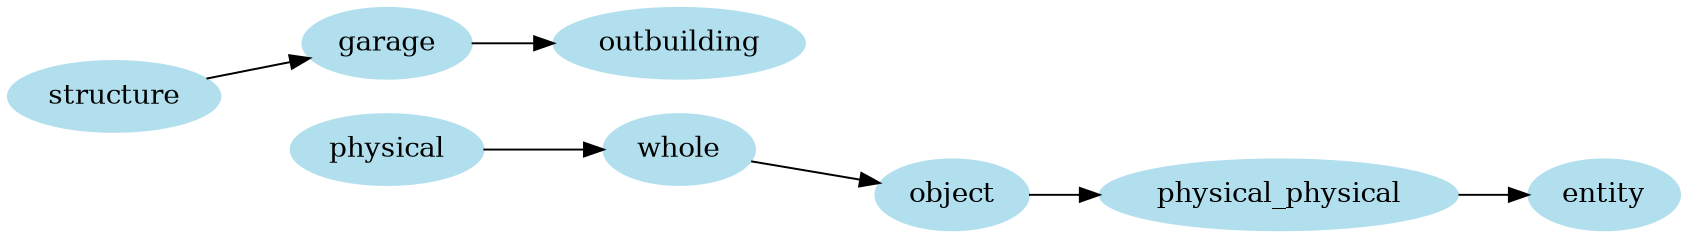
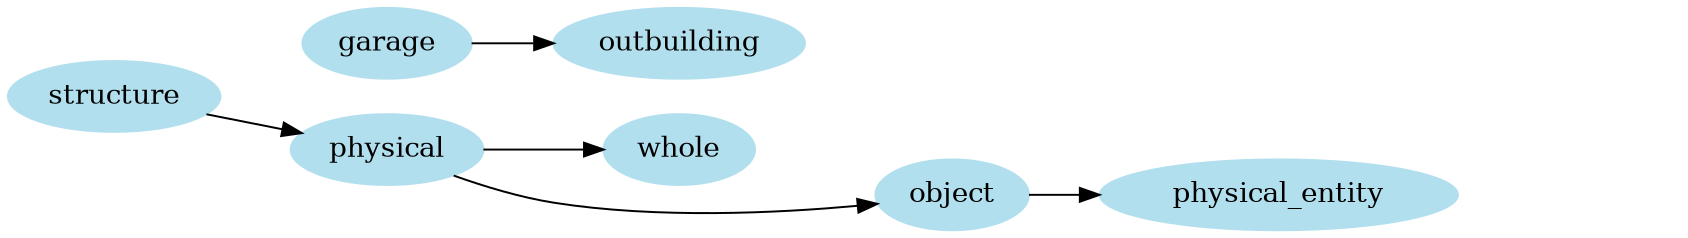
edge "structure" -> "garage": now "structure" -> "physical"
edge "whole" -> "object": now "physical" -> "object"
node "physical_physical": label "physical_physical" -> "physical_entity"
node "entity": removed
